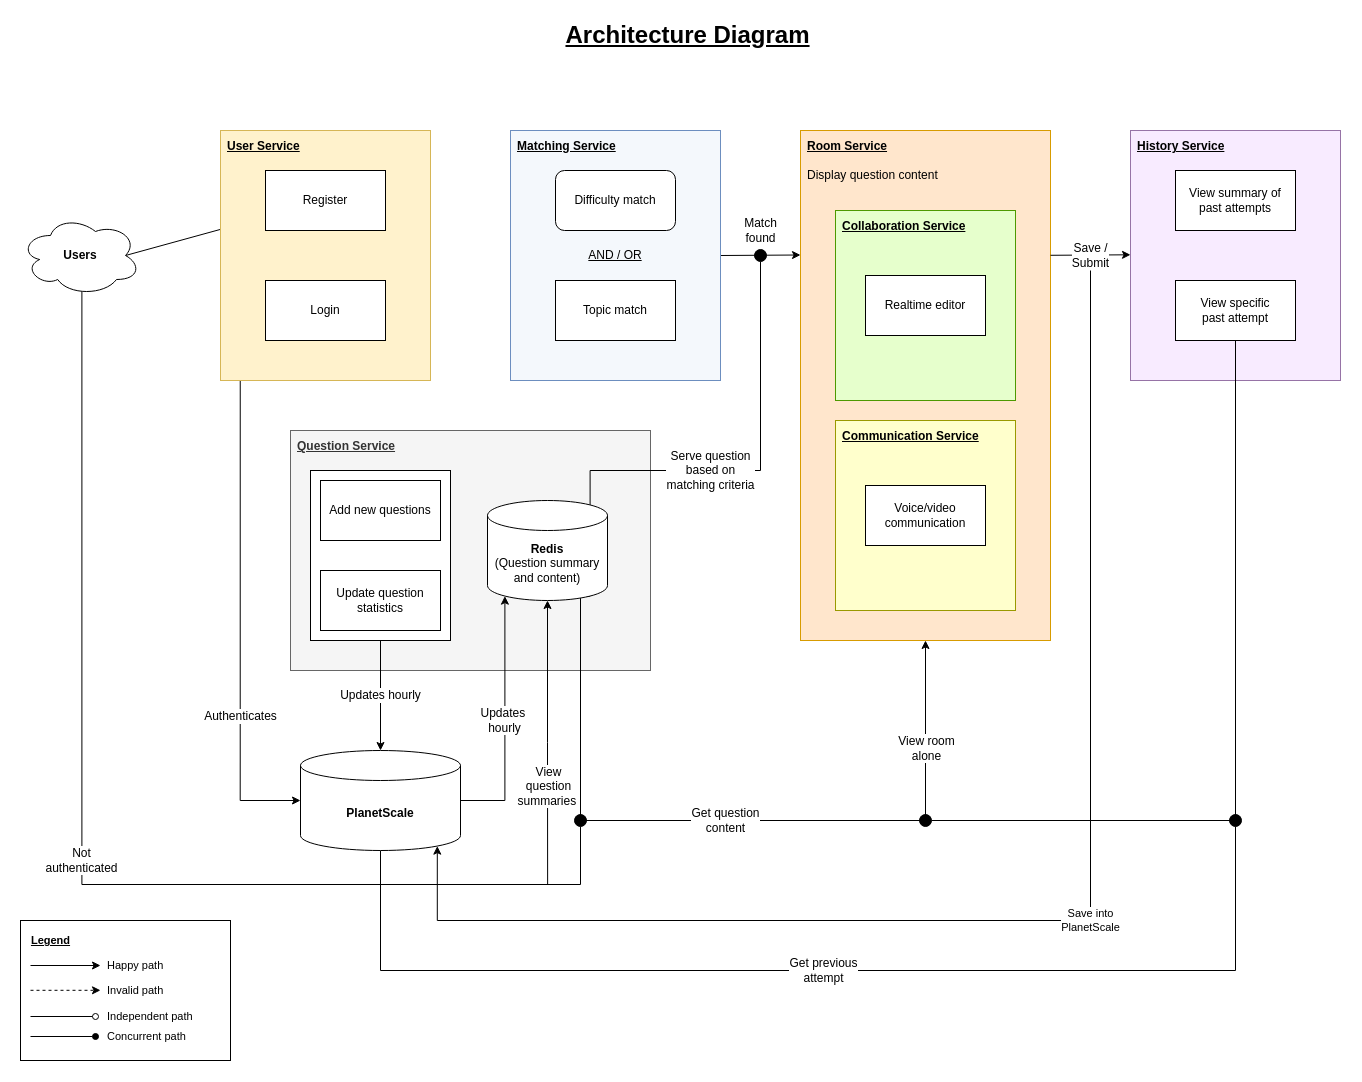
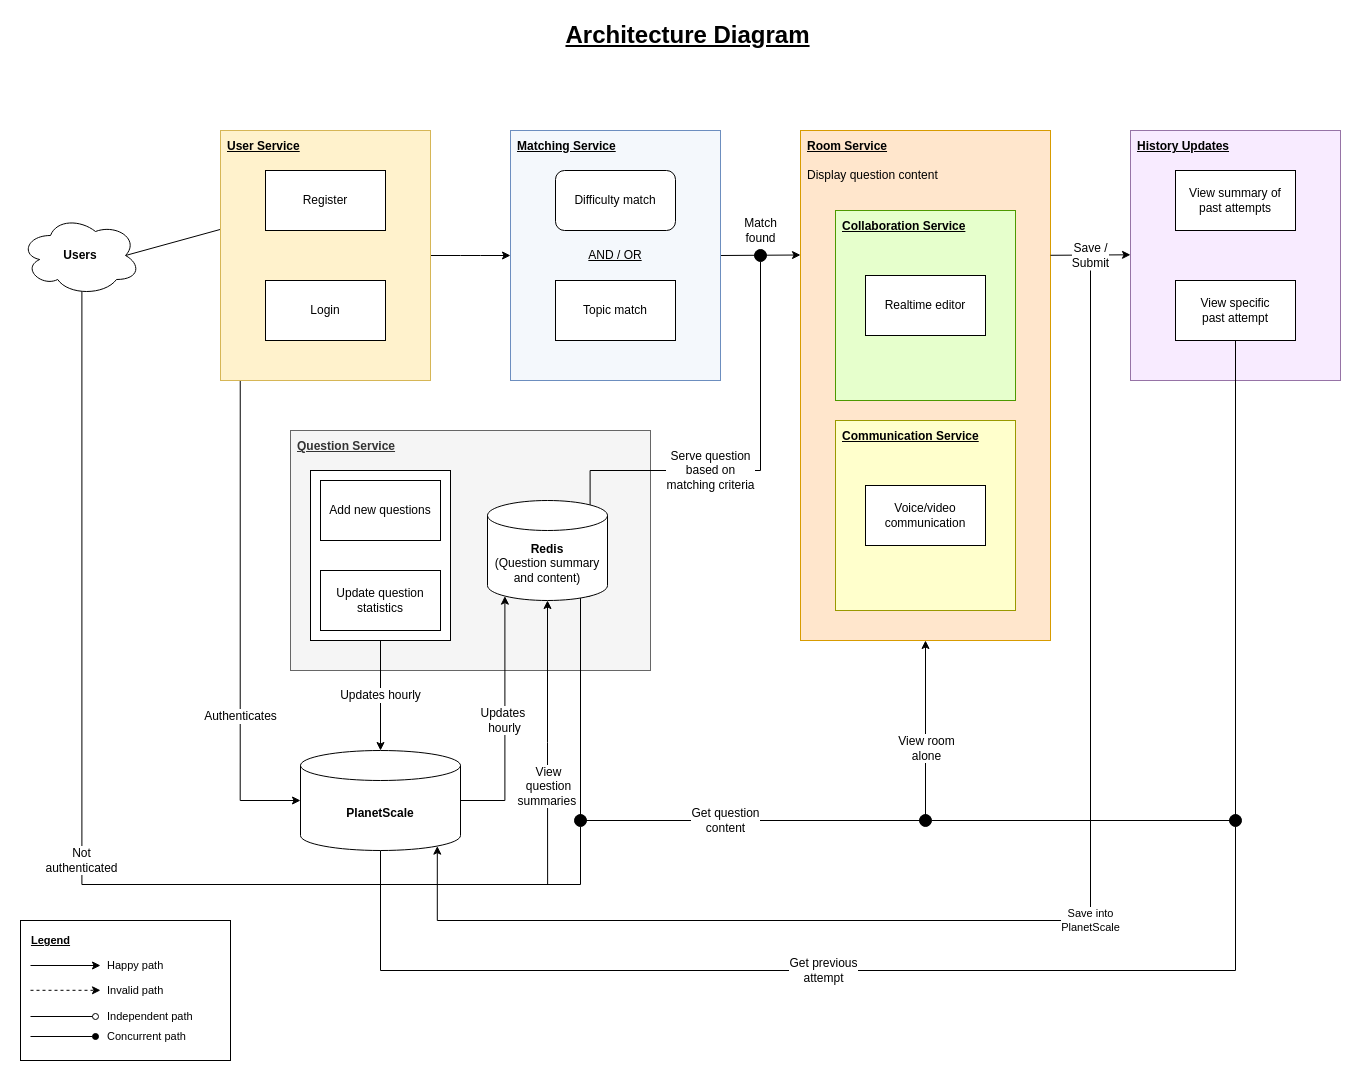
node "History Service": label "History Service" -> "History Updates"
edge "User Service" -> "Matching Service": added
